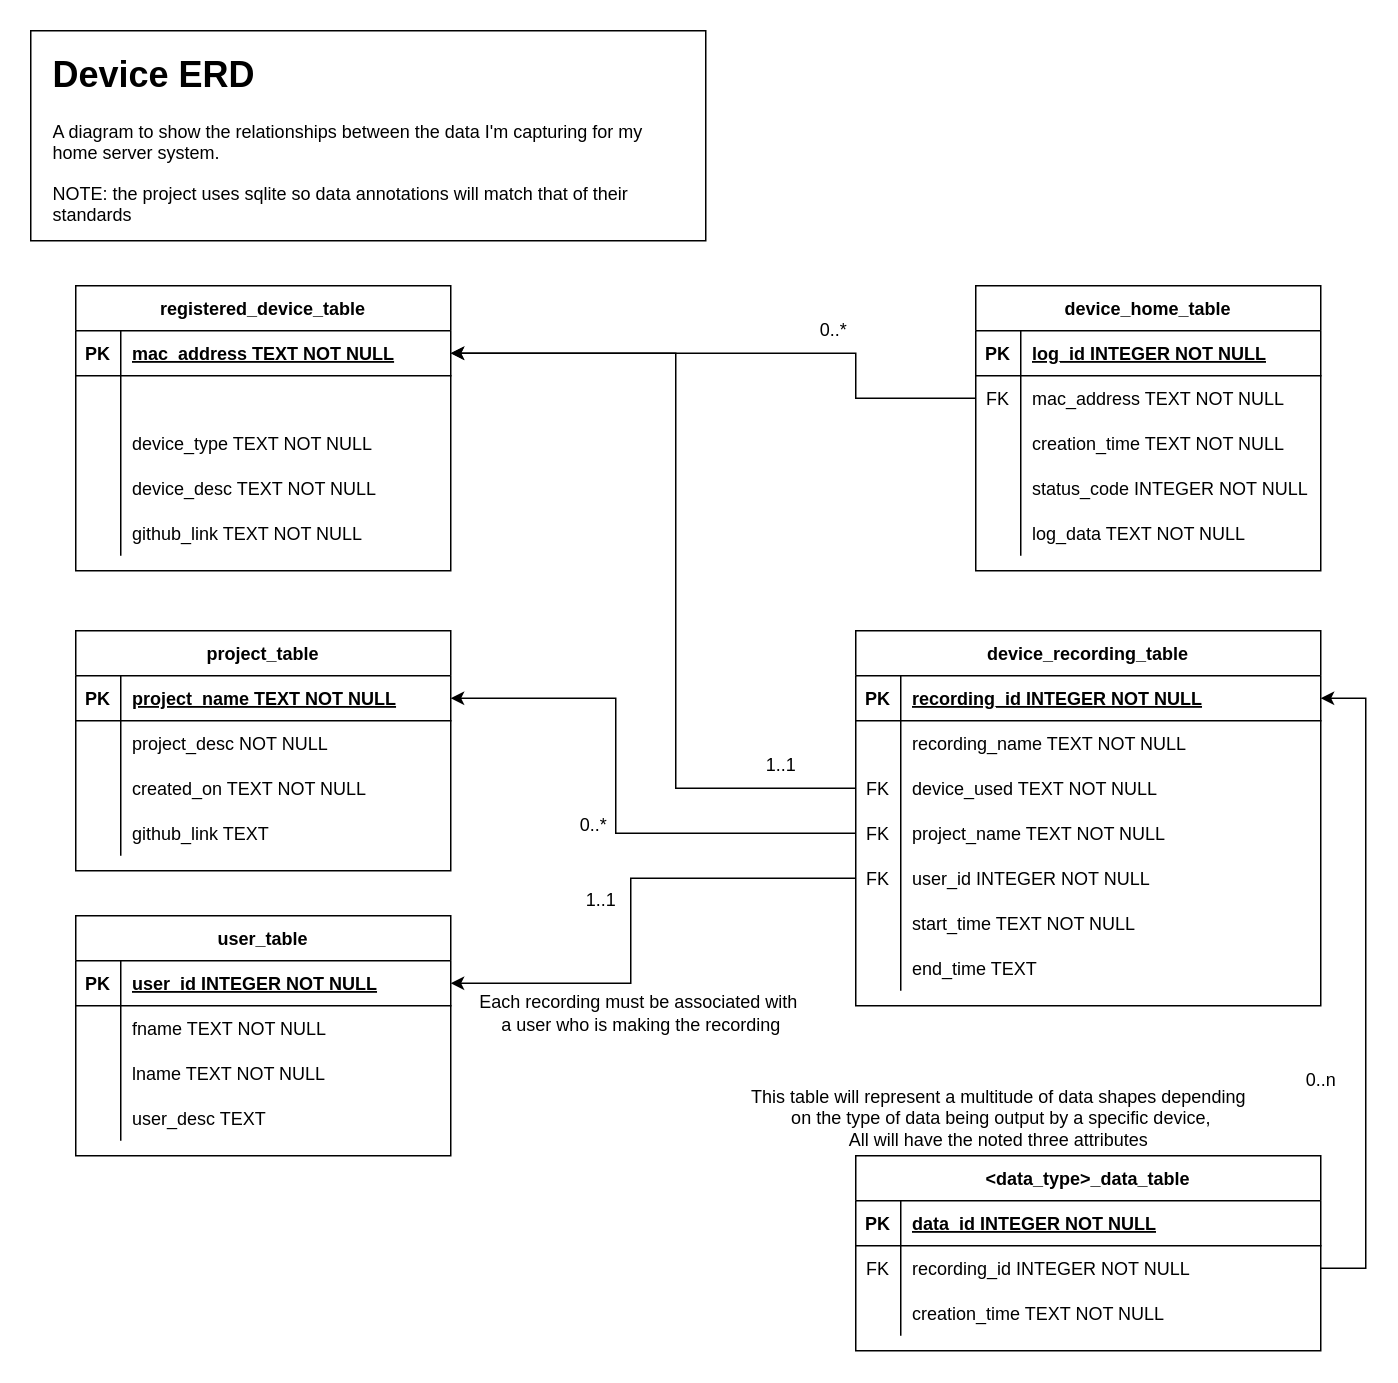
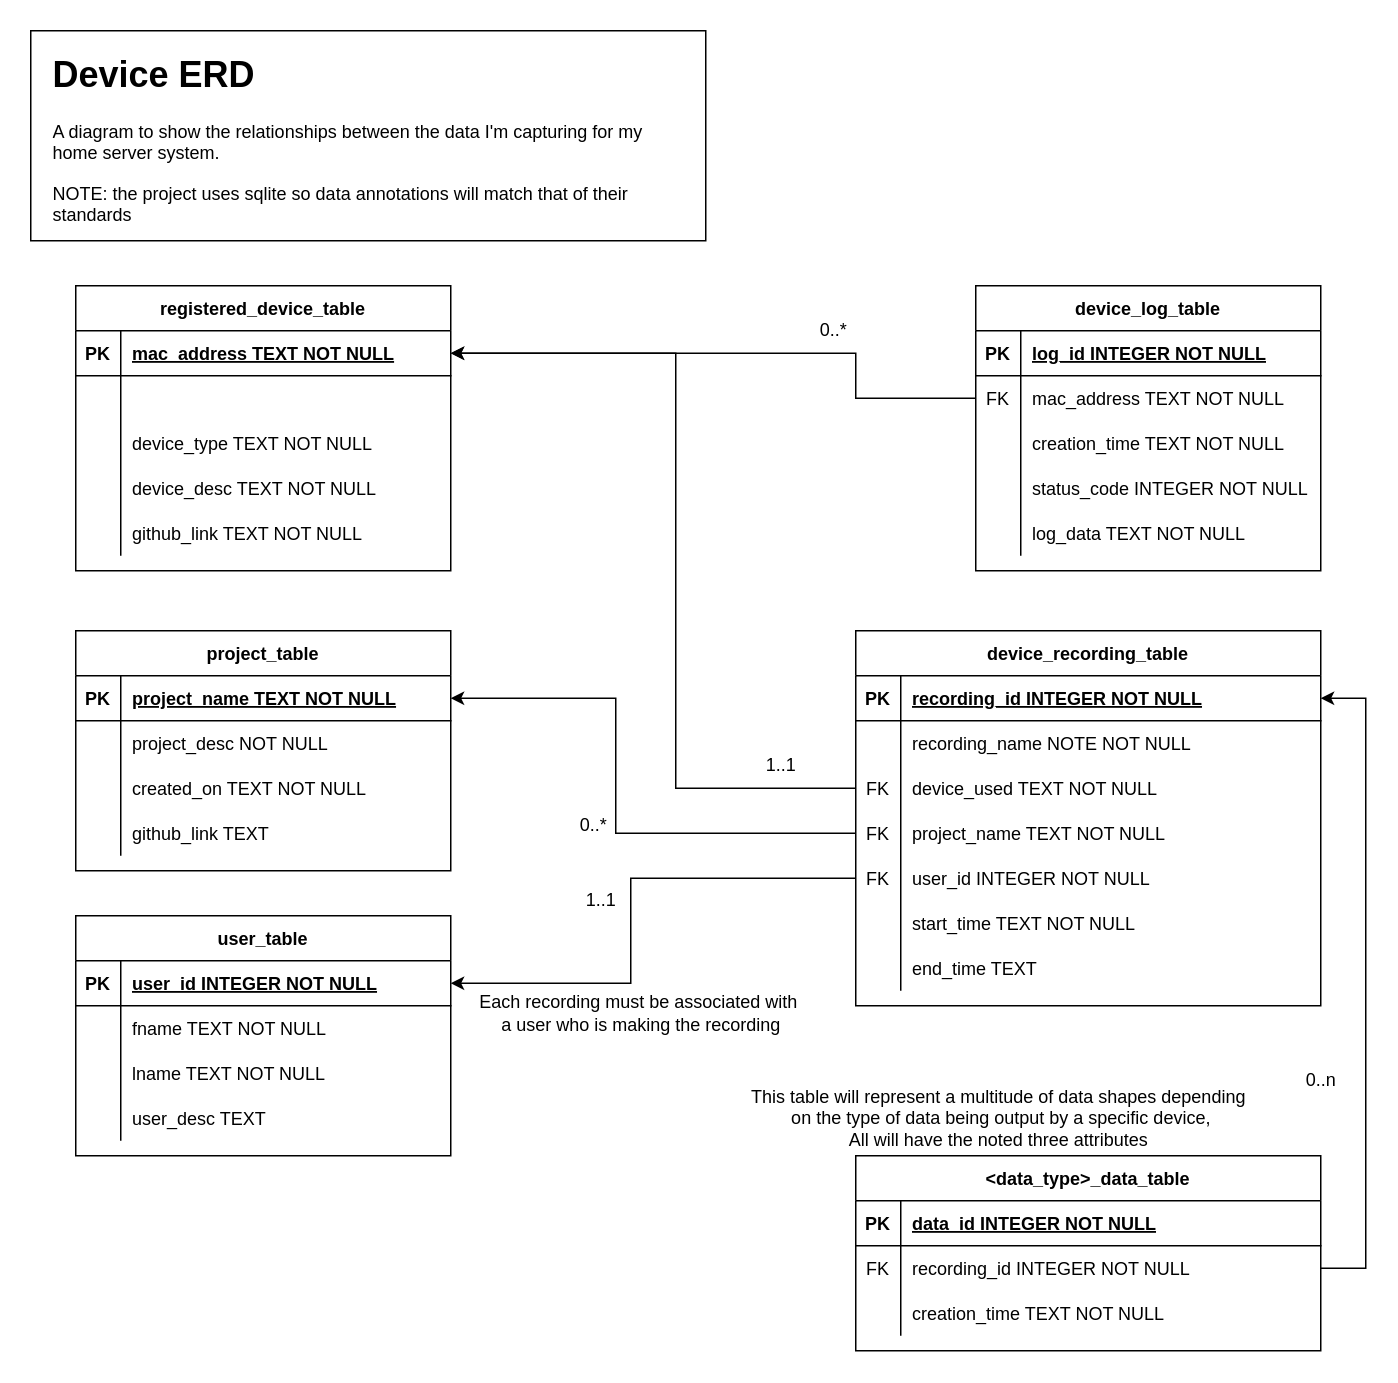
node "device_home_table": label "device_home_table" -> "device_log_table"
node "recording_name TEXT NOT NULL": label "recording_name TEXT NOT NULL" -> "recording_name NOTE NOT NULL"
